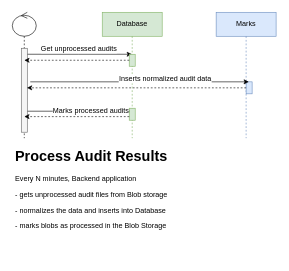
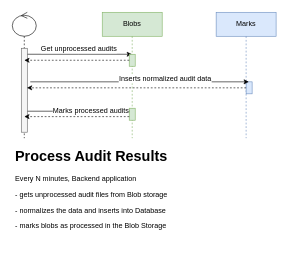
node "Database": label "Database" -> "Blobs"
